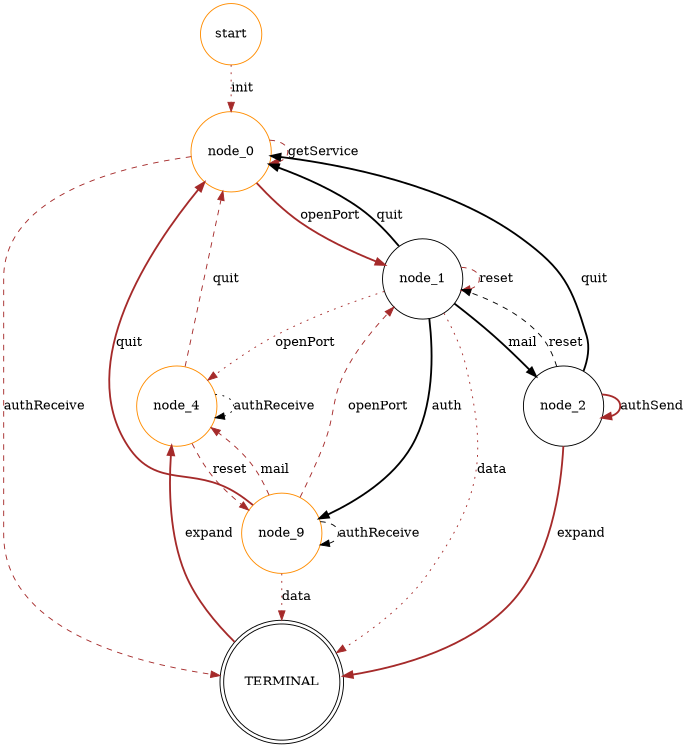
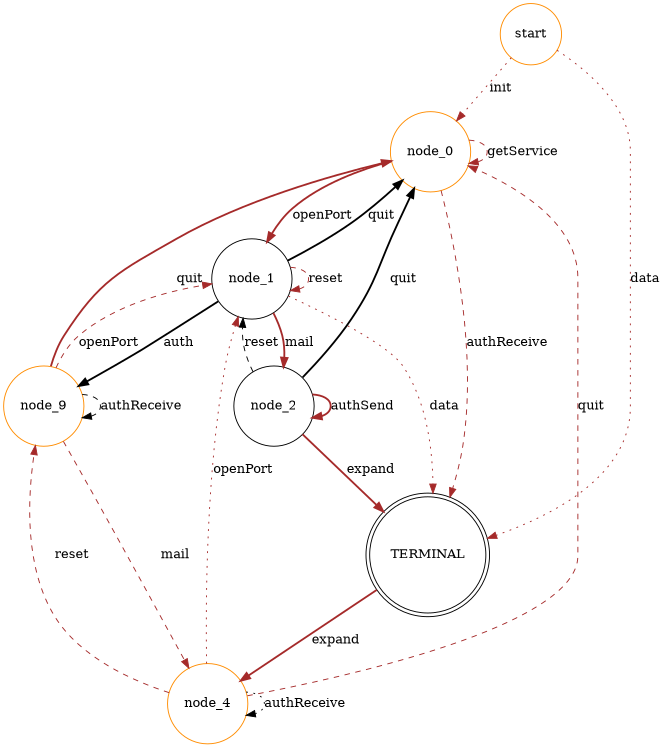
edge "node_1" -> "node_4": reversed
edge "node_1" -> "node_2": color black -> brown
edge "node_9" -> "TERMINAL": now "start" -> "TERMINAL"
